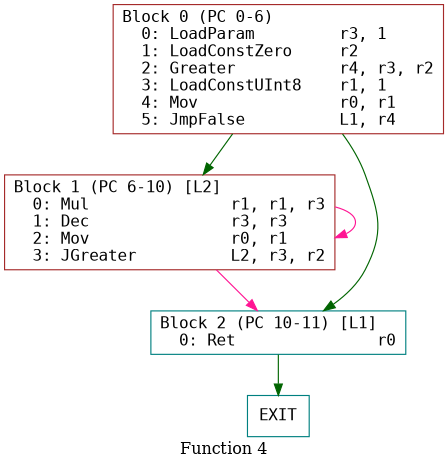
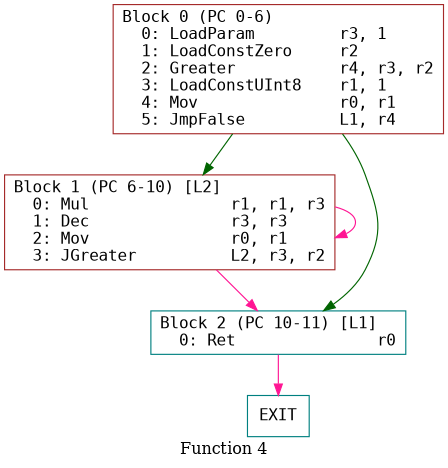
edge "Block 2 (PC 10-11) [L1] 0: Ret               r0" -> "EXIT": color darkgreen -> deeppink
